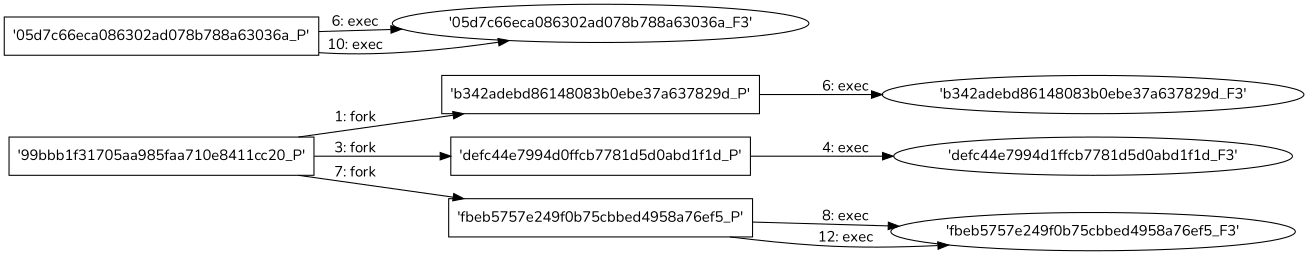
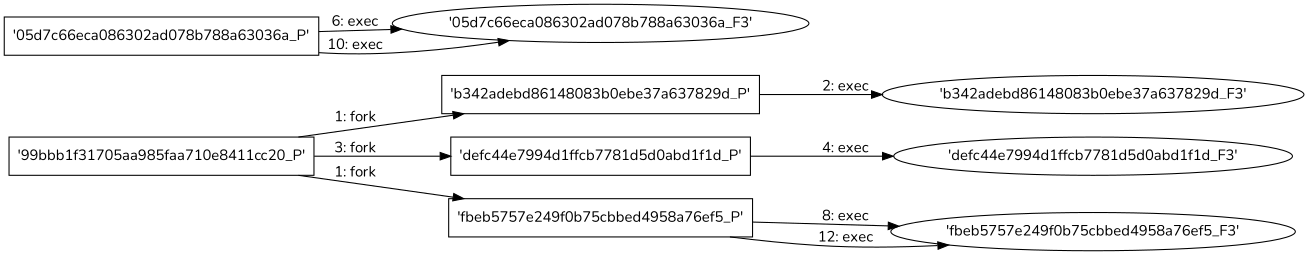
edge "'b342adebd86148083b0ebe37a637829d_P'" -> "'b342adebd86148083b0ebe37a637829d_F3'": label "6: exec" -> "2: exec"
node "'defc44e7994d0ffcb7781d5d0abd1f1d_P'": label "'defc44e7994d0ffcb7781d5d0abd1f1d_P'" -> "'defc44e7994d1ffcb7781d5d0abd1f1d_P'"
edge "'99bbb1f31705aa985faa710e8411cc20_P'" -> "'fbeb5757e249f0b75cbbed4958a76ef5_P'": label "7: fork" -> "1: fork"
